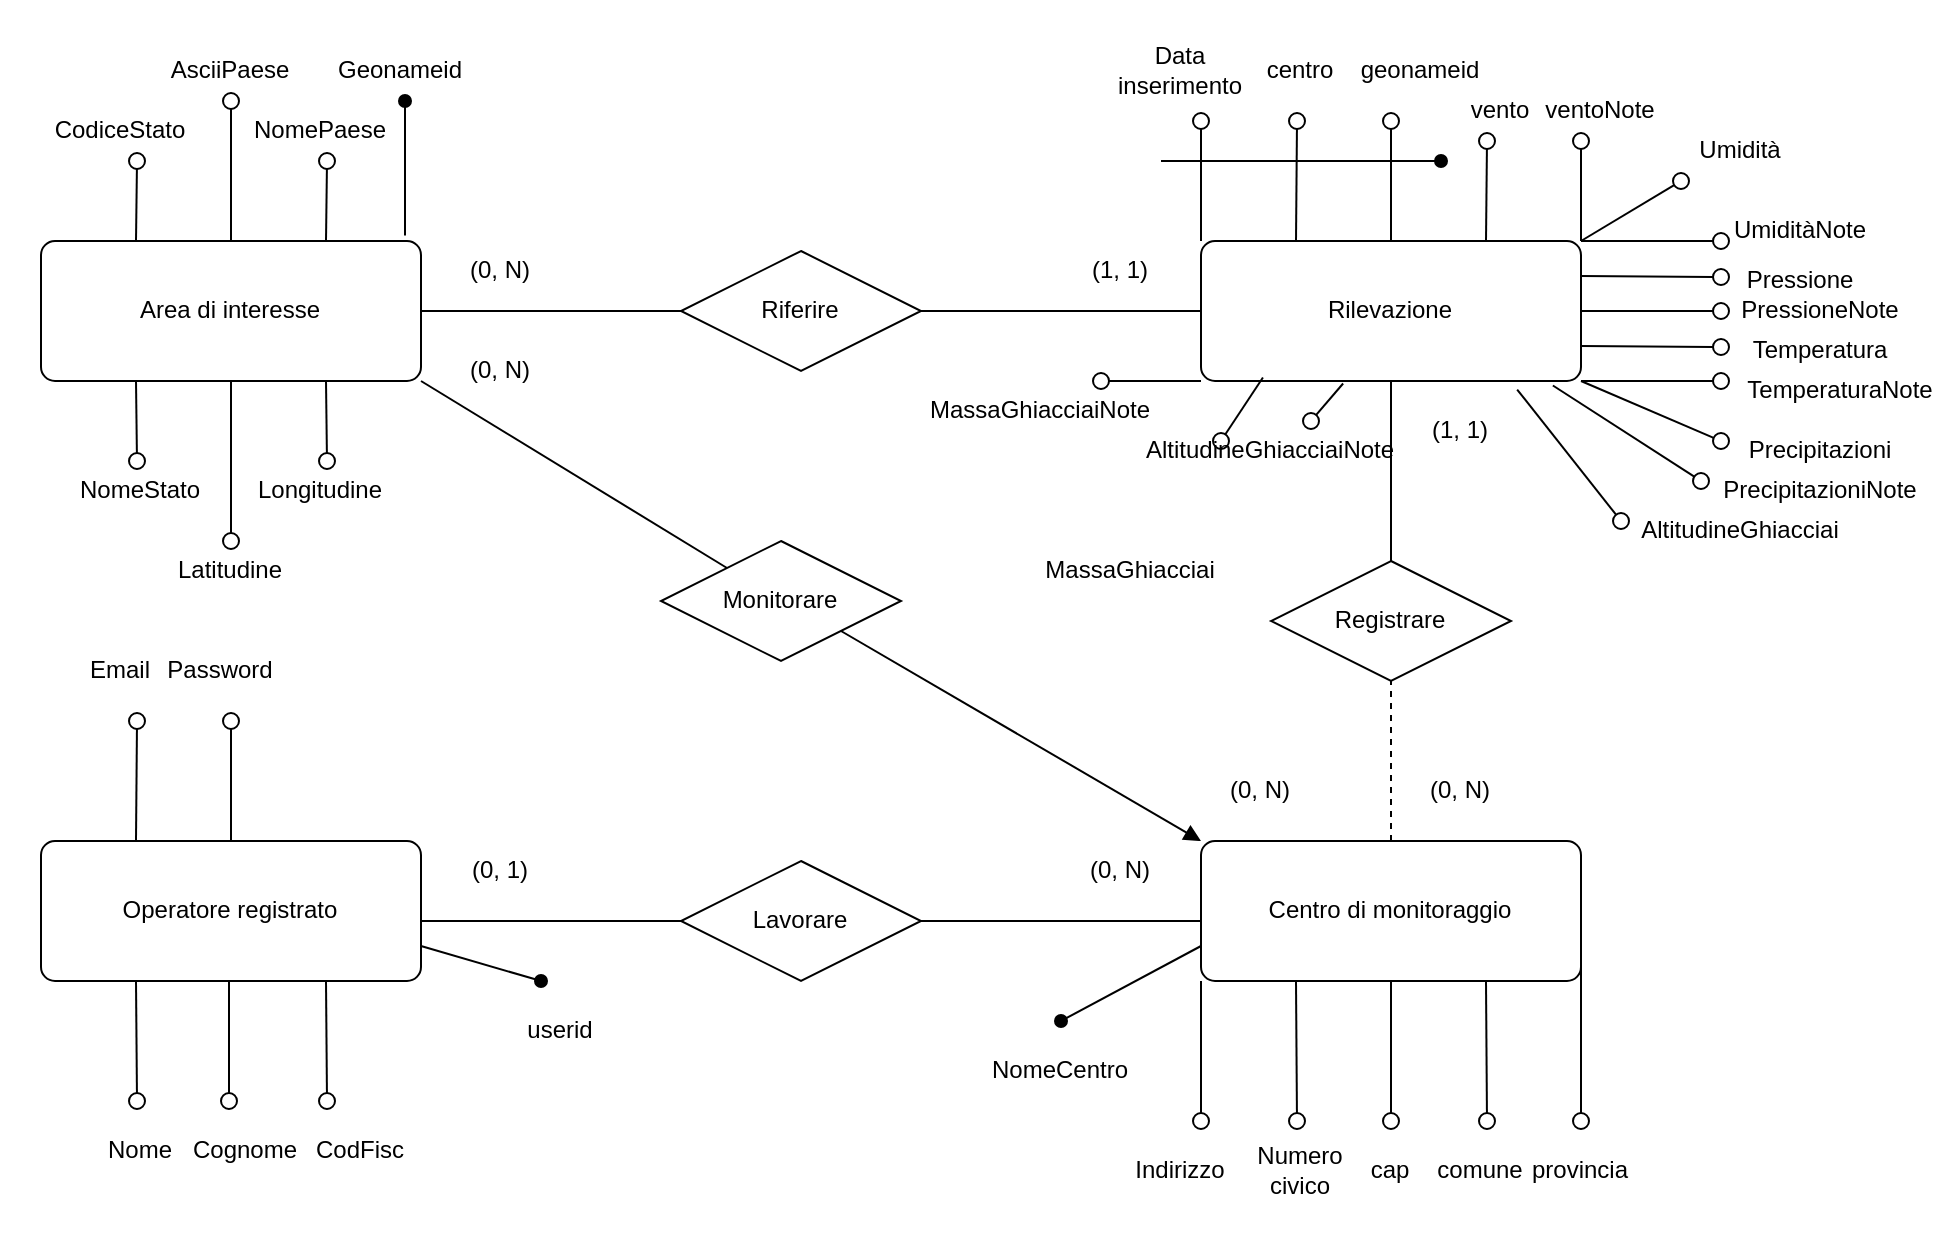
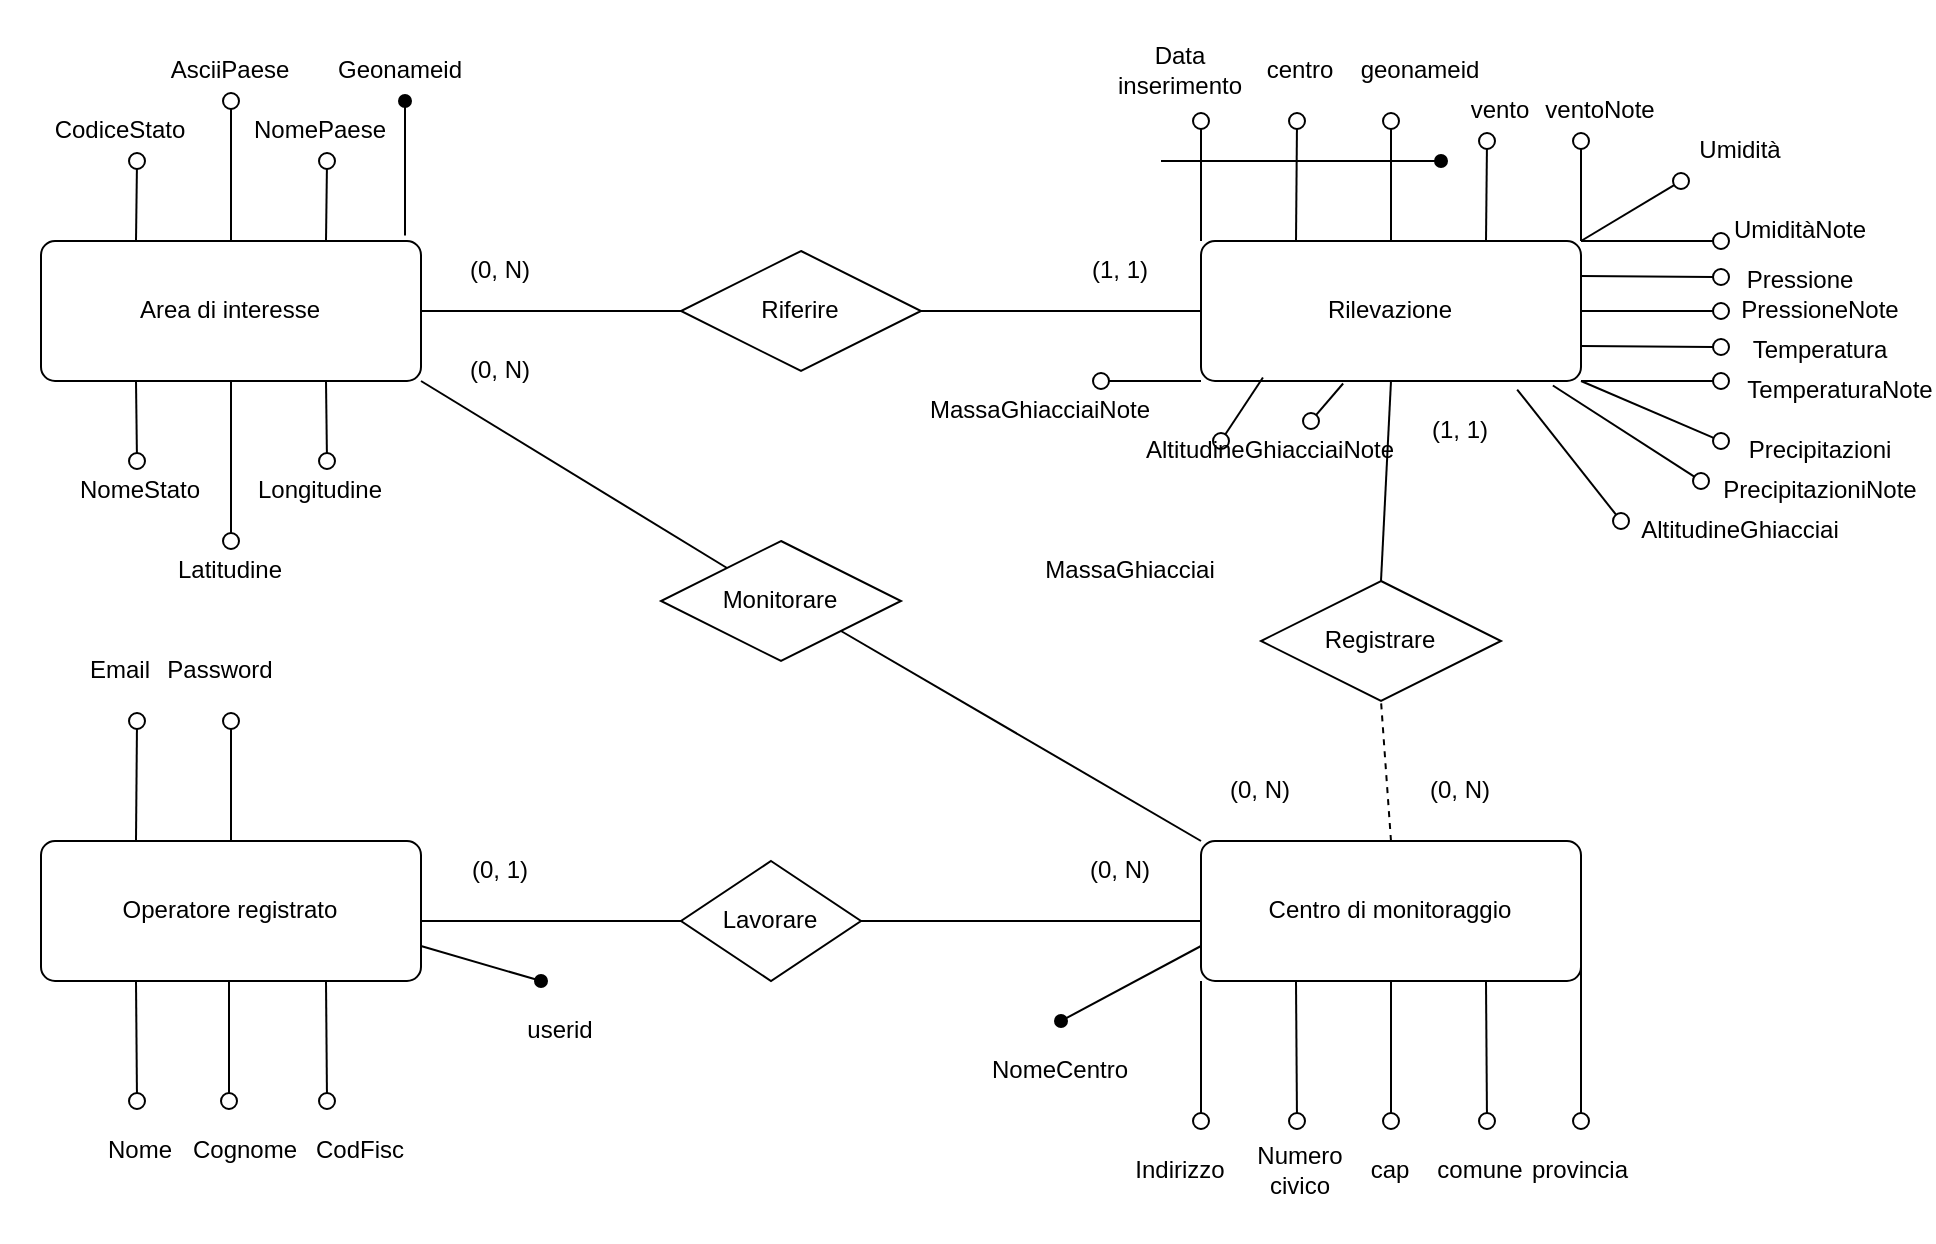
node "Registrare": moved (1391, 621) -> (1381, 641)
edge "Monitorare" -> "Centro di monitoraggio": arrowhead block -> none
node "Lavorare": size 240x120 -> 180x120
